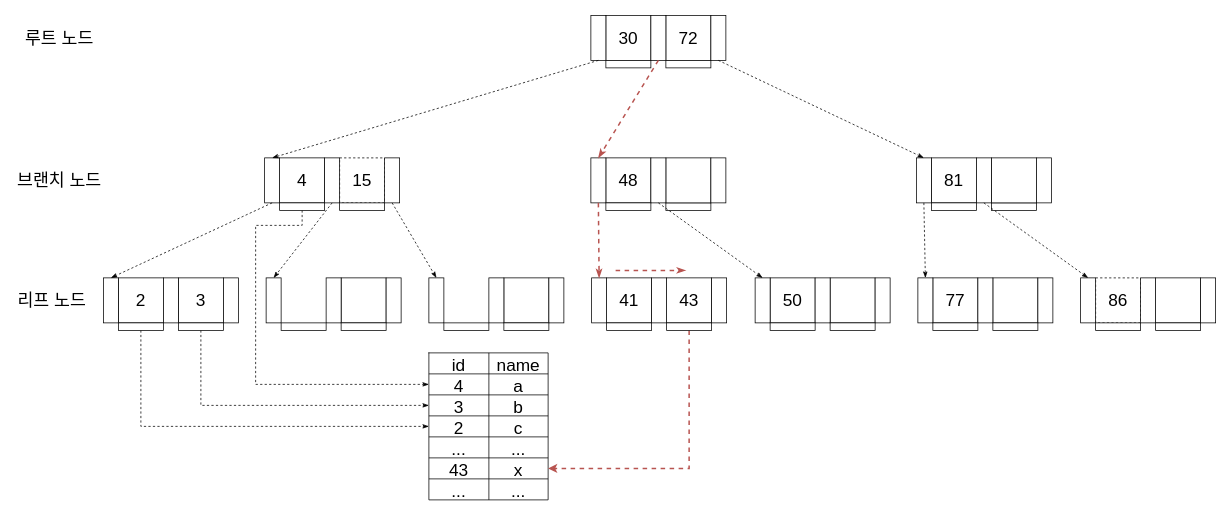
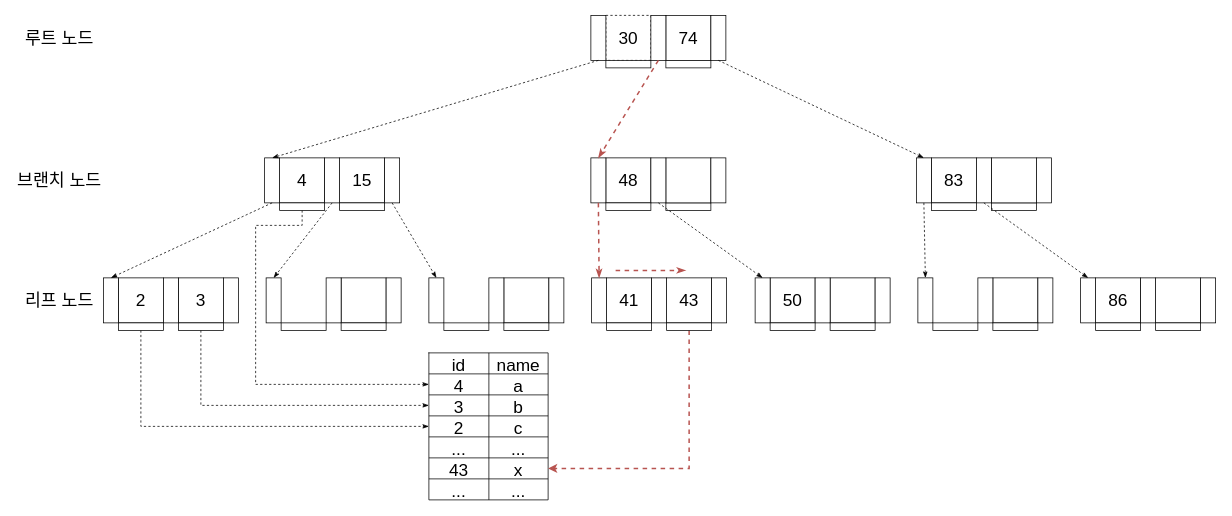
node "30": style solid -> dashed
node "72": label "72" -> "74"
node "15": style dashed -> solid
node "81": label "81" -> "83"
node "리프 노드": moved (52, 300) -> (59, 300)
node "77": removed
node "86": style dashed -> solid
